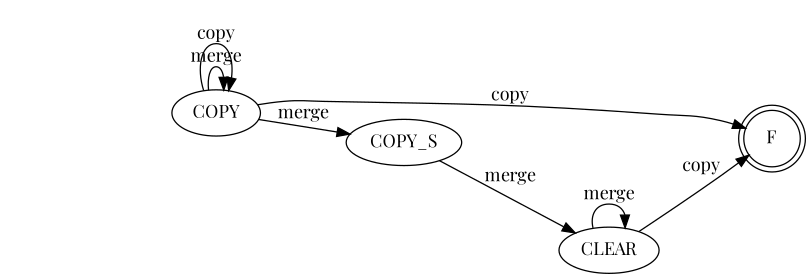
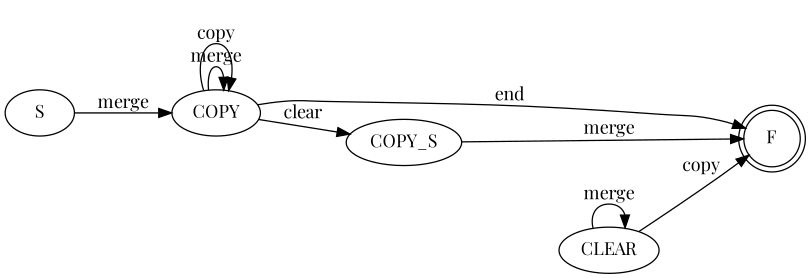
edge "COPY" -> "F": label "copy" -> "end"
node "S": added
edge "COPY" -> "COPY_S": label "merge" -> "clear"
edge "COPY_S" -> "CLEAR": now "COPY_S" -> "F"
